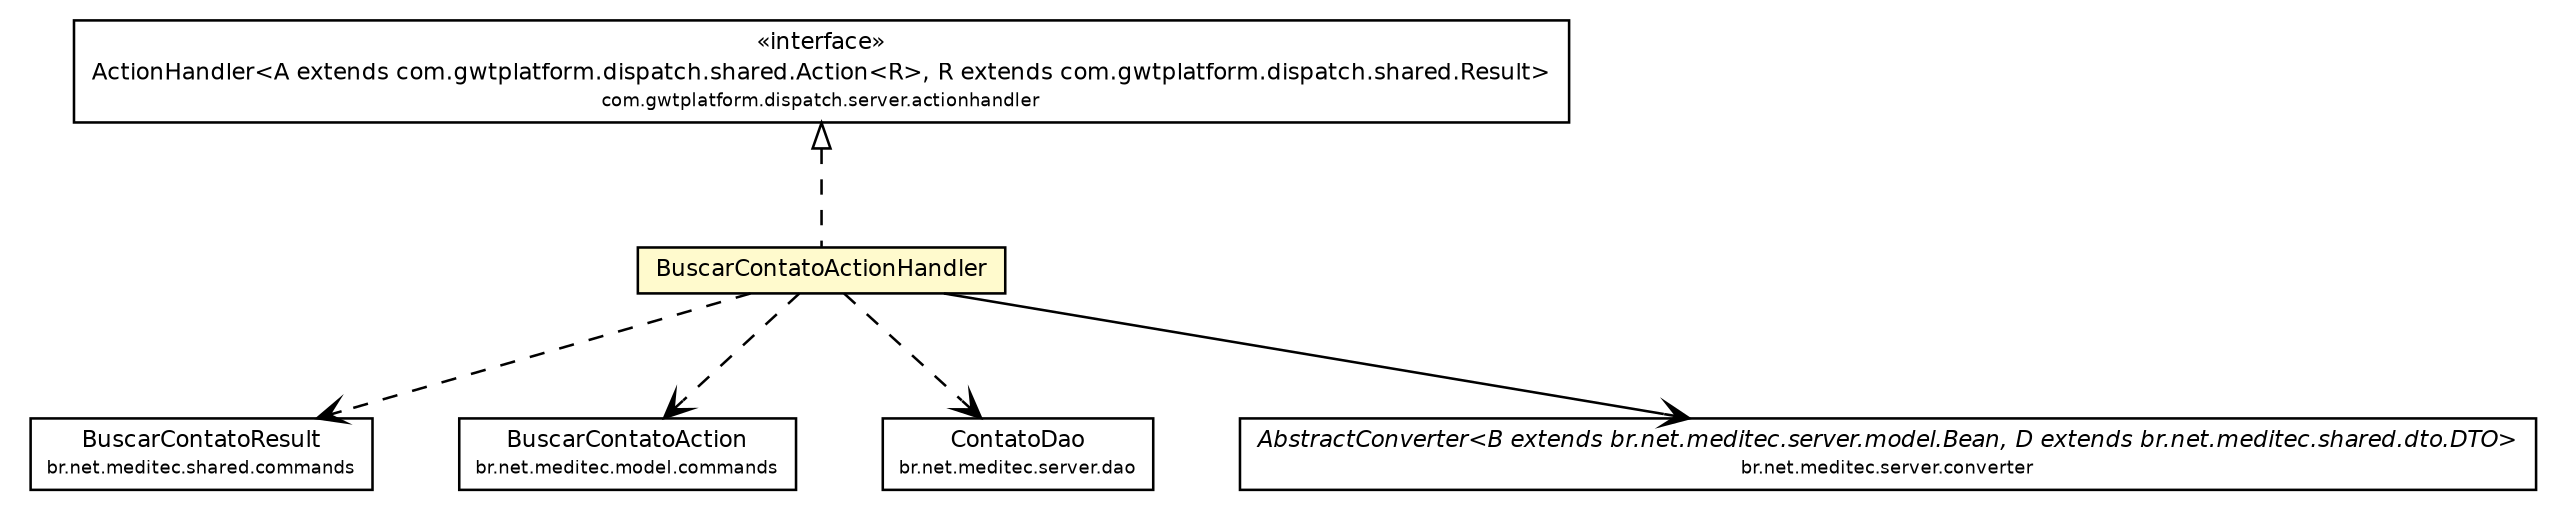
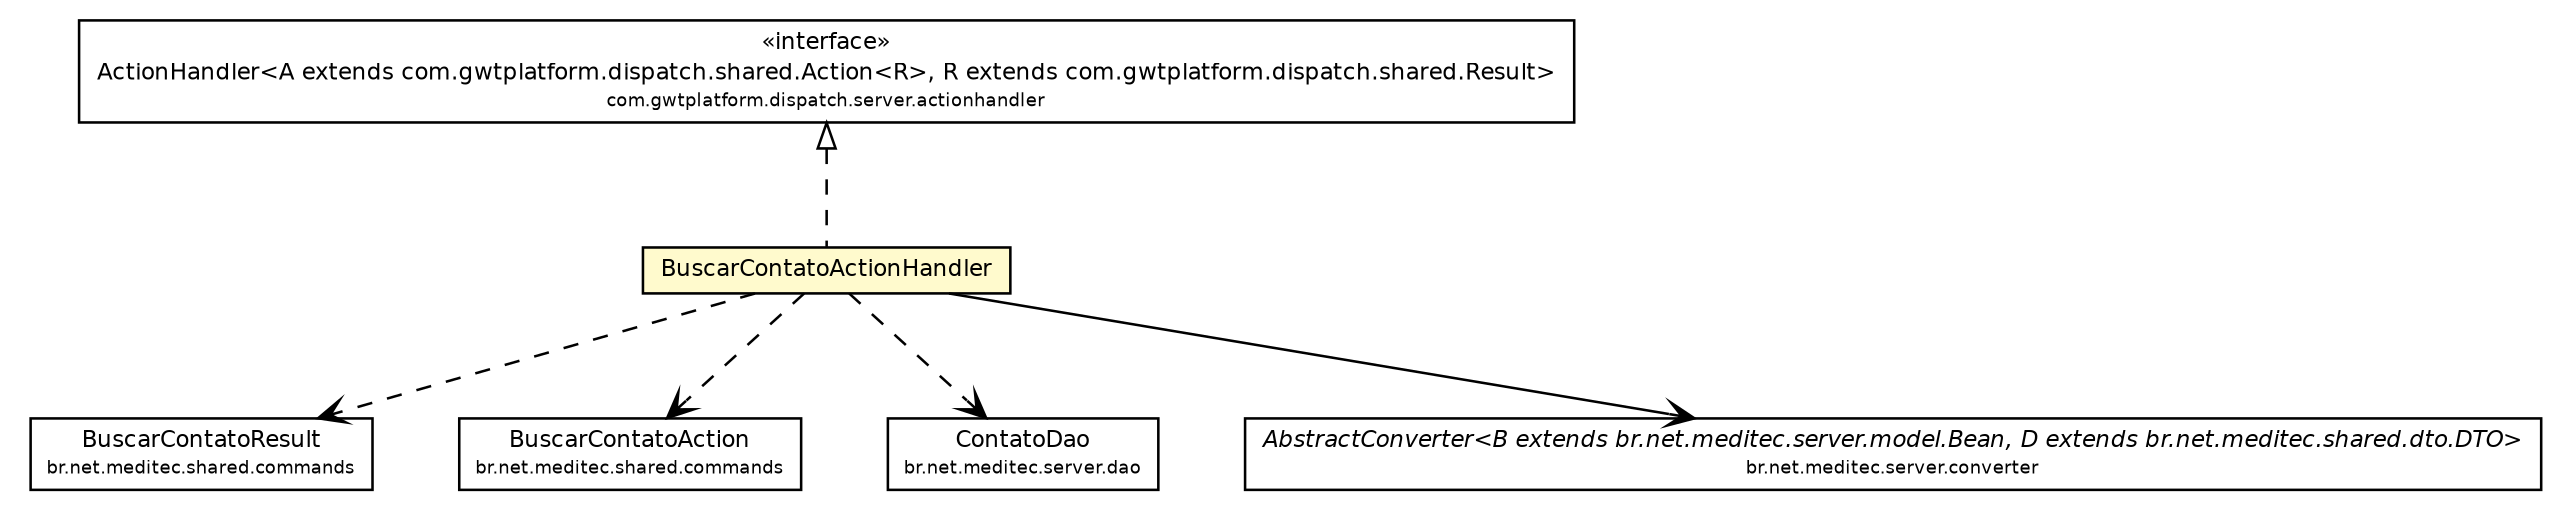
node "BuscarContatoAction": text "br.net.meditec.model.commands" -> "br.net.meditec.shared.commands"
